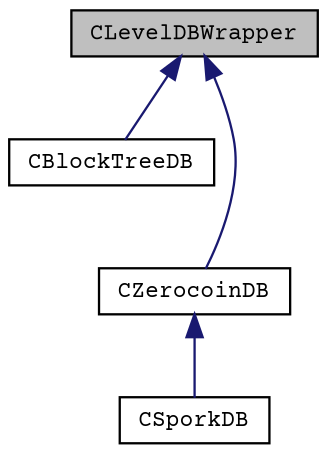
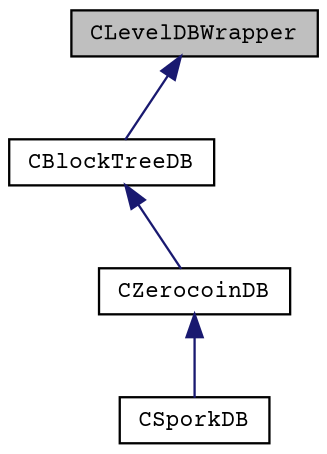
edge "CZerocoinDB" -> "CLevelDBWrapper": now "CZerocoinDB" -> "CBlockTreeDB"
